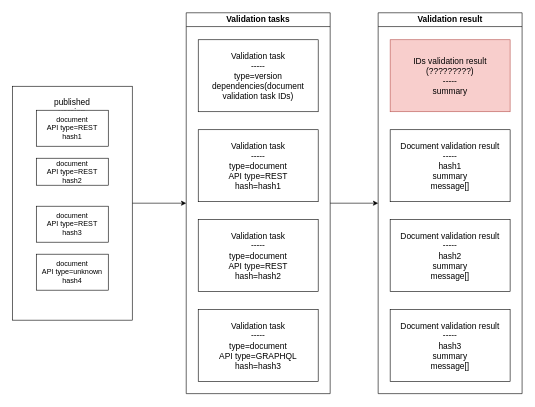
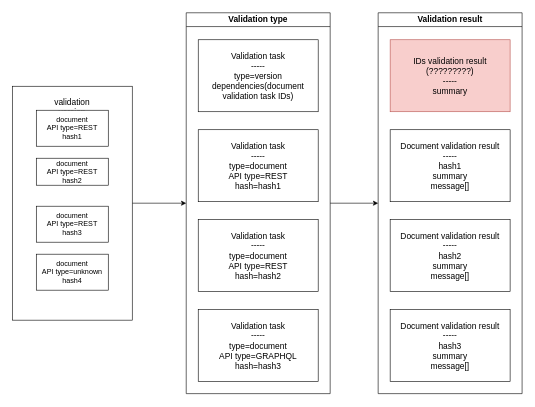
node "Validation tasks": label "Validation tasks" -> "Validation type"
node "publishedversion": label "publishedversion" -> "validationversion"
